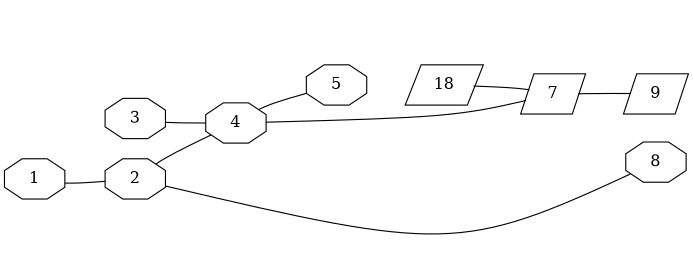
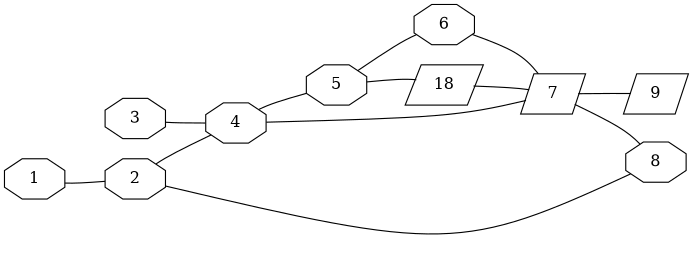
node "6": added
edge "5" -- "18": added
edge "7" -- "8": added
